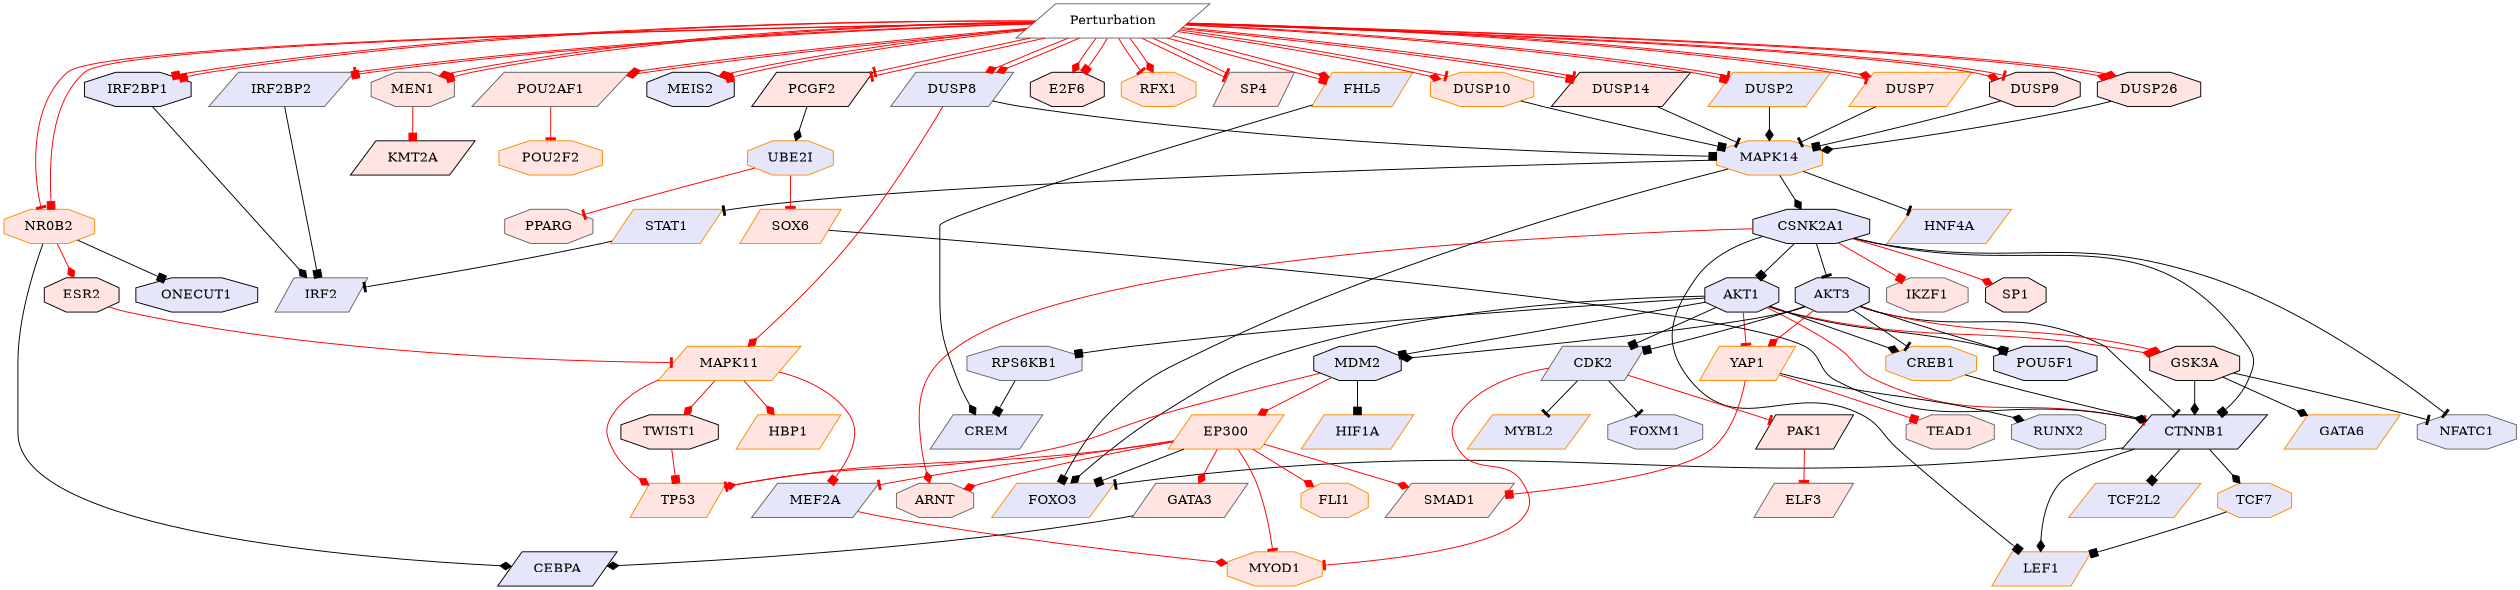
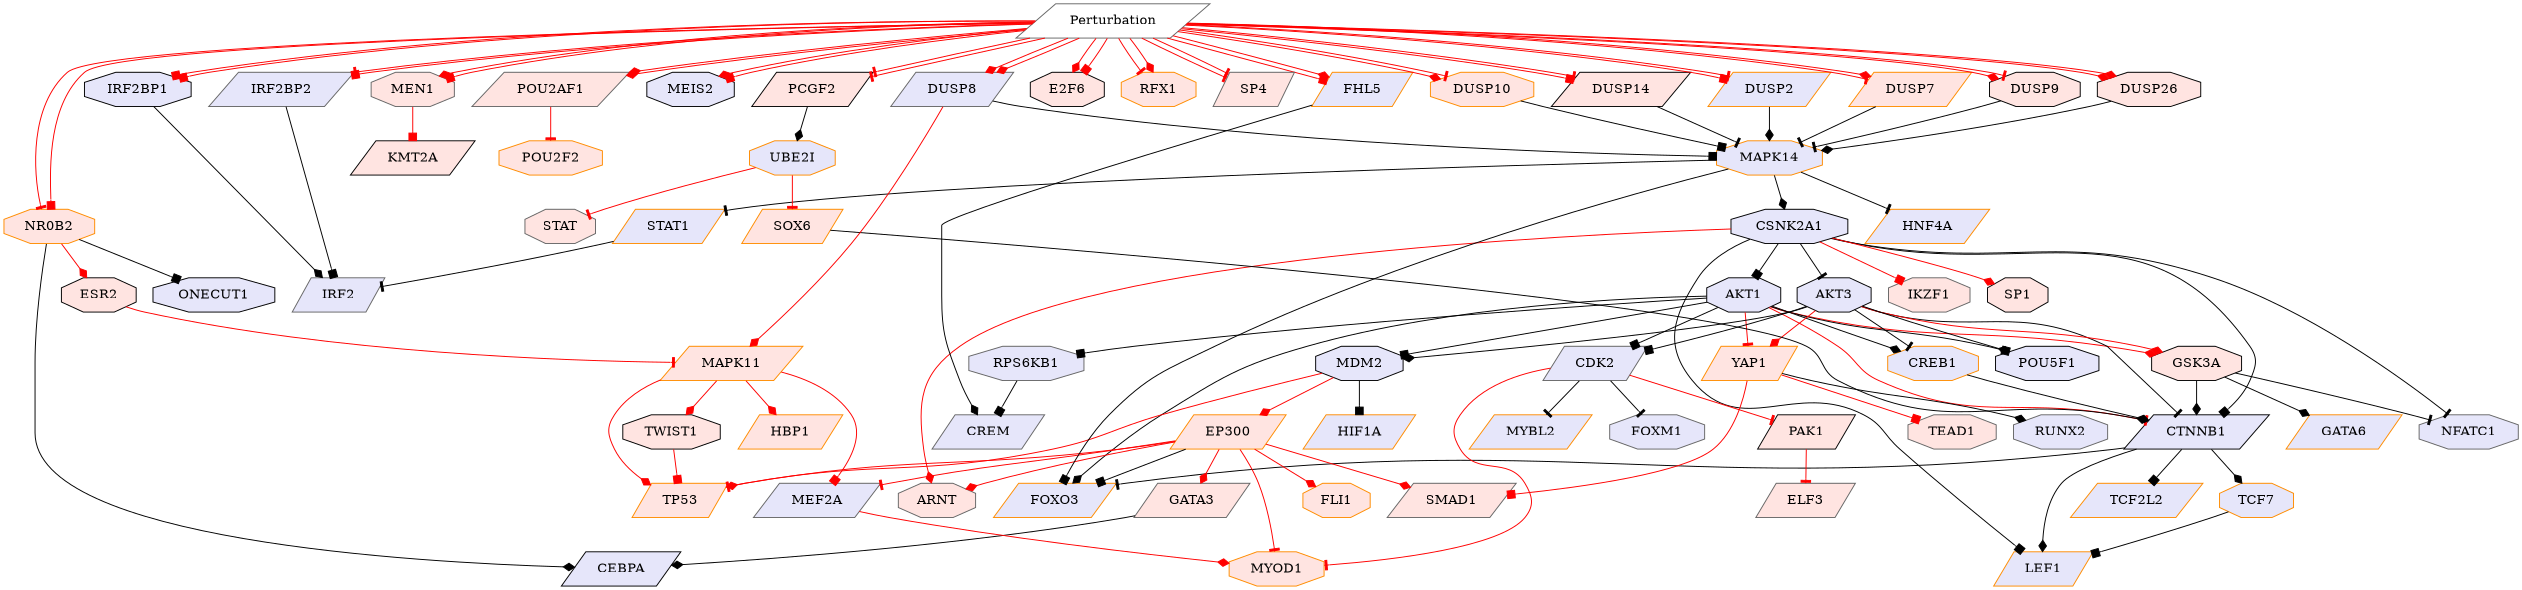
edge "DUSP9" -> "MAPK14": arrowhead box -> tee
node "PPARG": label "PPARG" -> "STAT"
